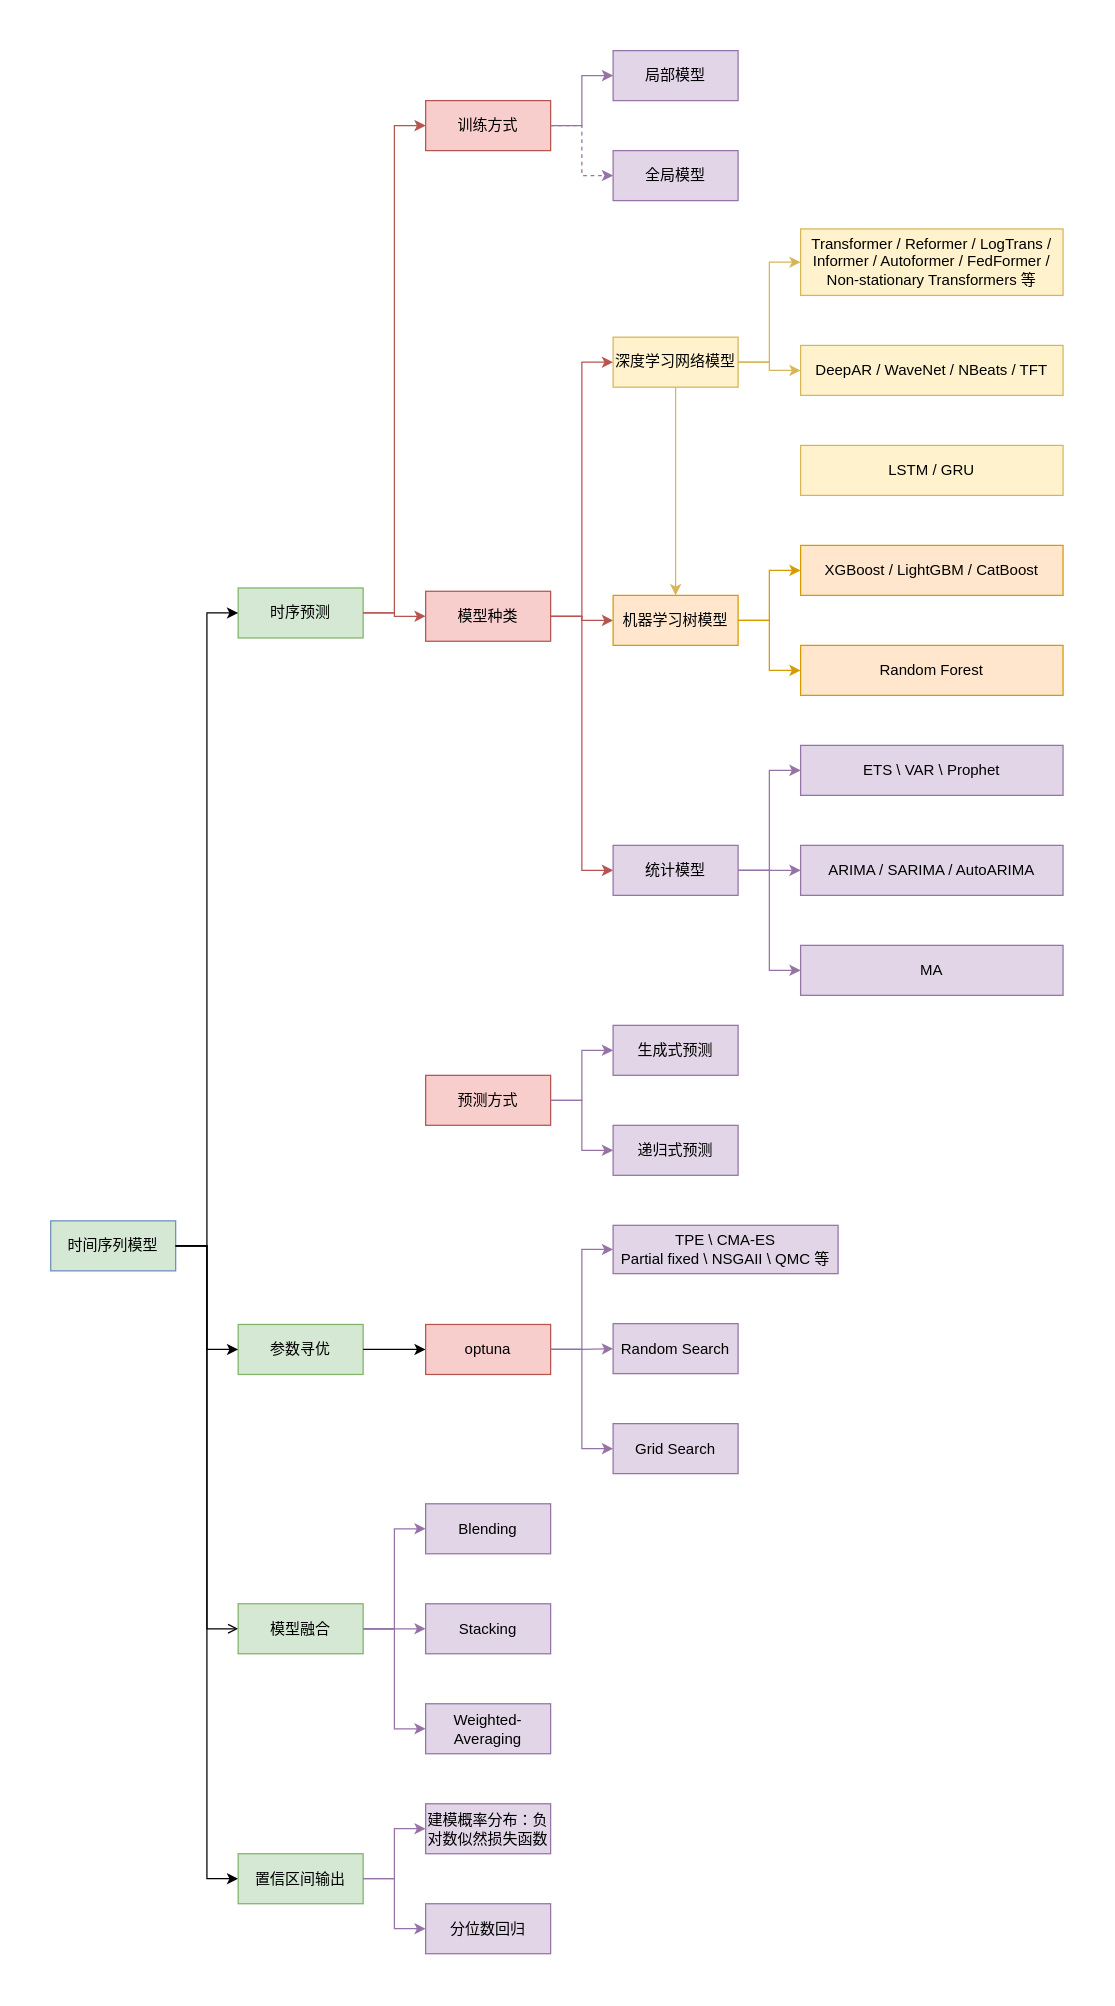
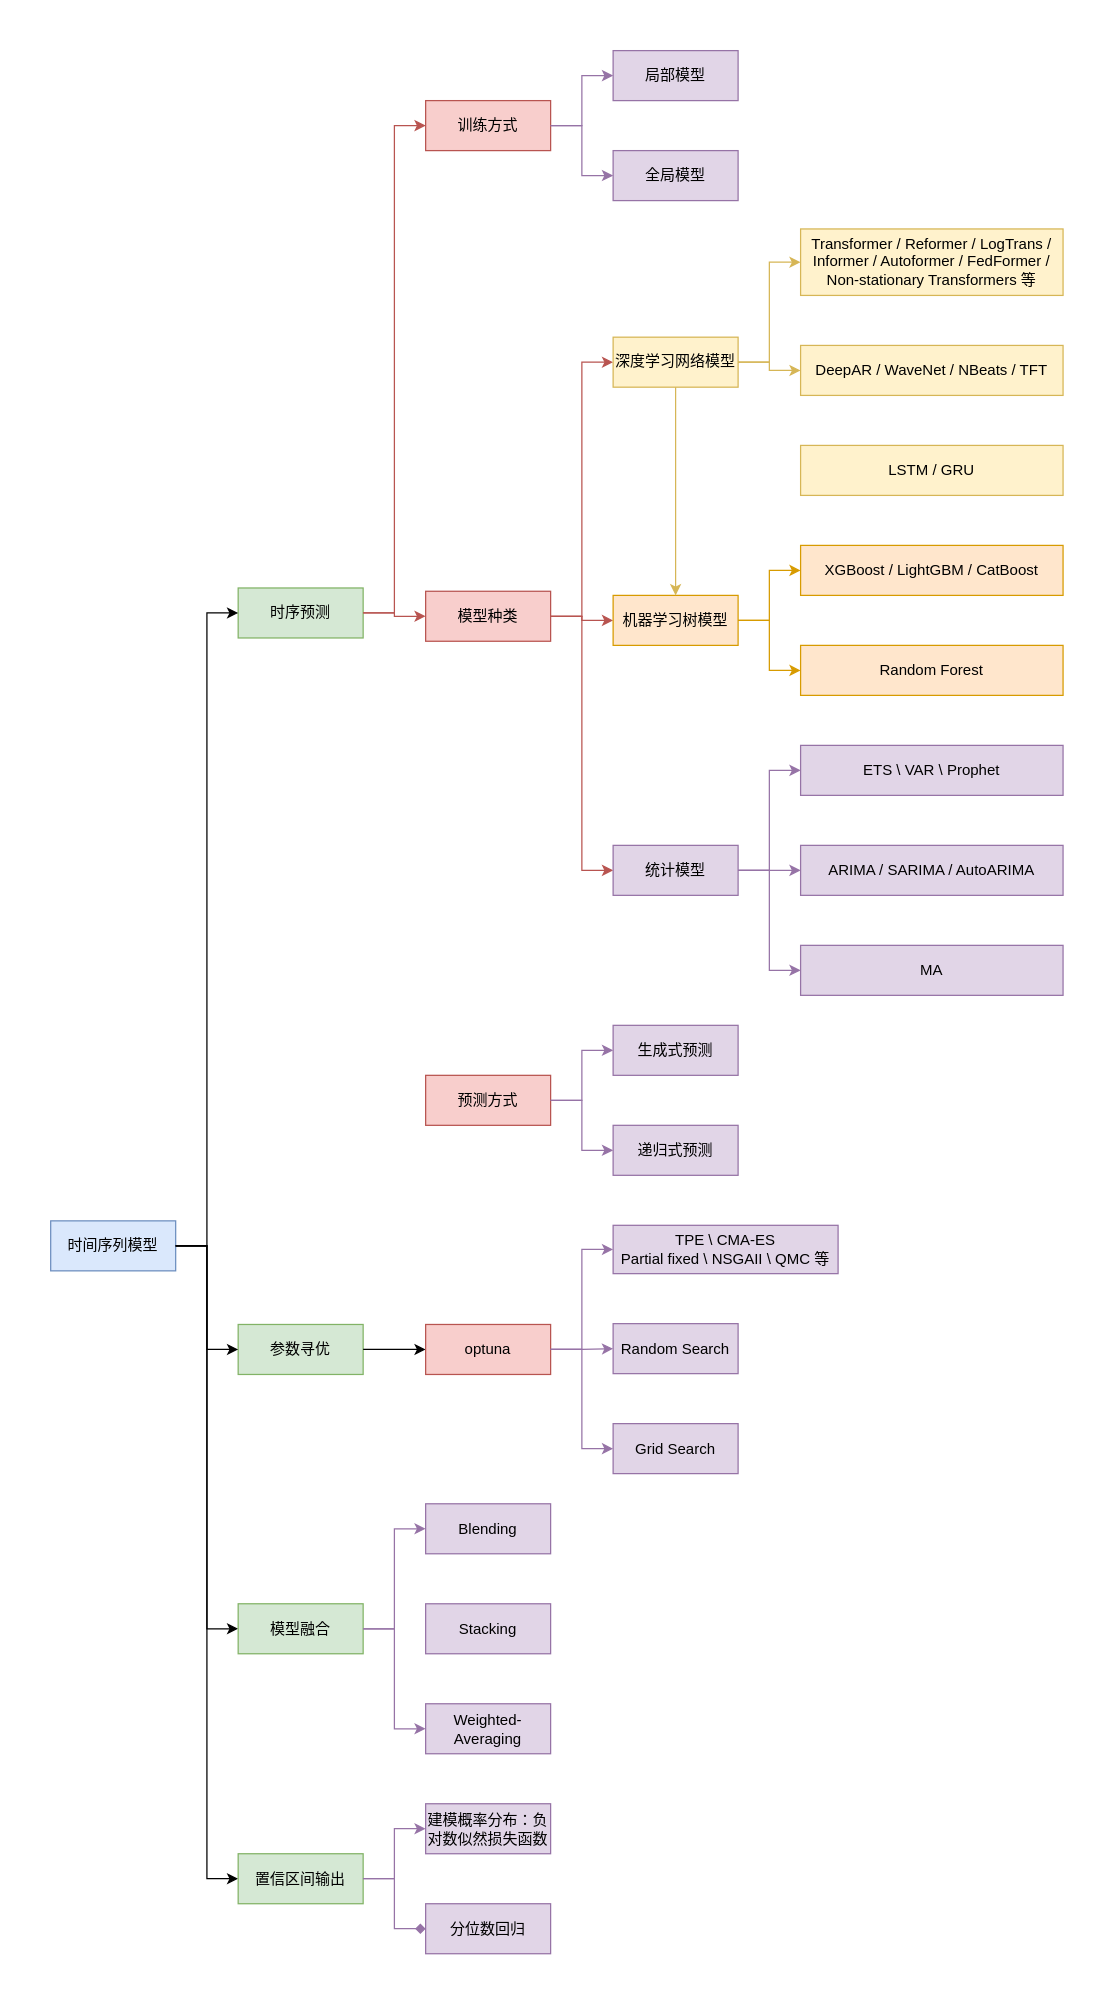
edge "训练方式" -> "全局模型": style dashed -> solid
node "时间序列模型": fillcolor #d5e8d4 -> #dae8fc
edge "时间序列模型" -> "模型融合": arrowhead open -> classic
edge "模型融合" -> "Stacking": removed
edge "置信区间输出" -> "分位数回归": arrowhead classic -> diamond
